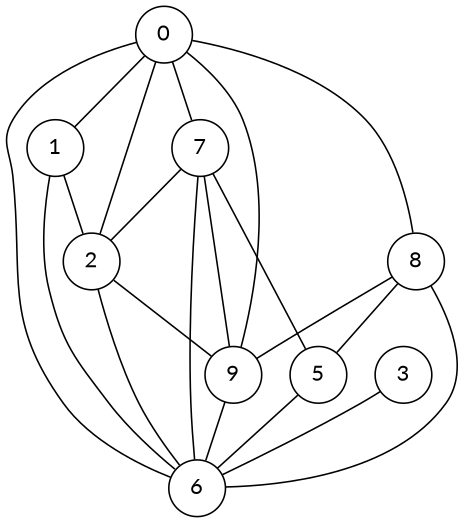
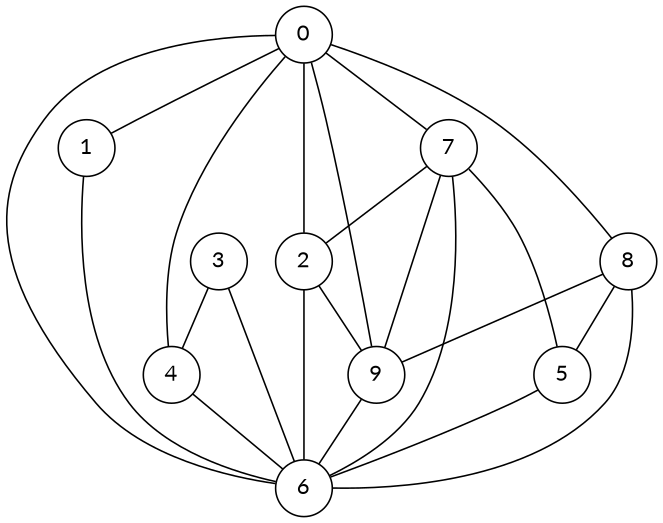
edge "1" -- "2": removed
node "4": added
